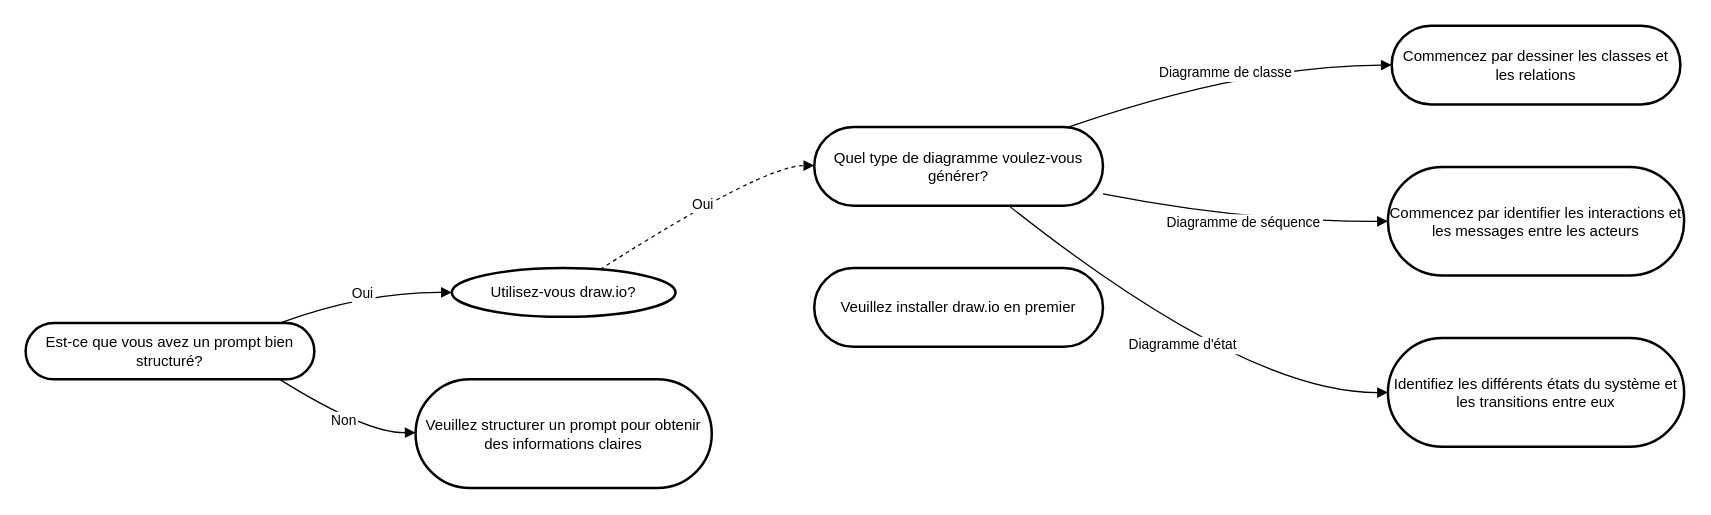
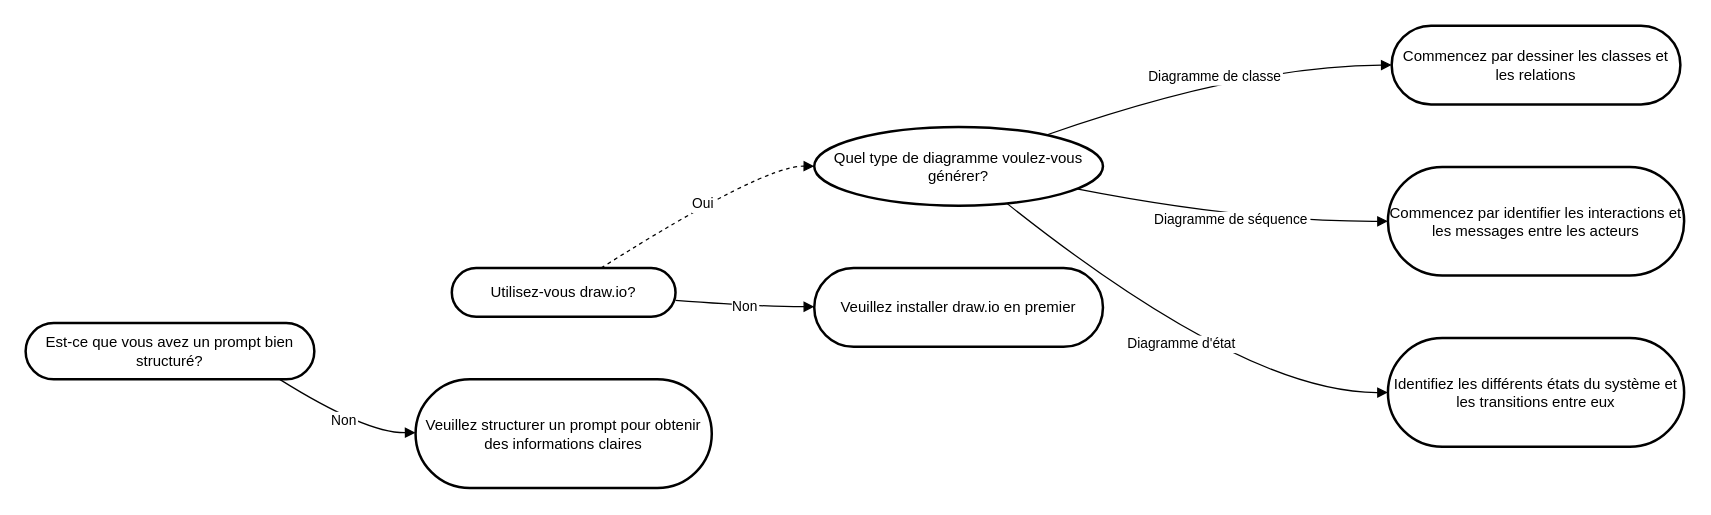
node "Quel type de diagramme voulez-vous générer?": shape rounded rectangle -> ellipse
node "Utilisez-vous draw.io?": shape ellipse -> rounded rectangle
edge "Est-ce que vous avez un prompt bien structuré?" -> "Utilisez-vous draw.io?": removed, label "Oui"
edge "Utilisez-vous draw.io?" -> "Veuillez installer draw.io en premier": added, label "Non"
